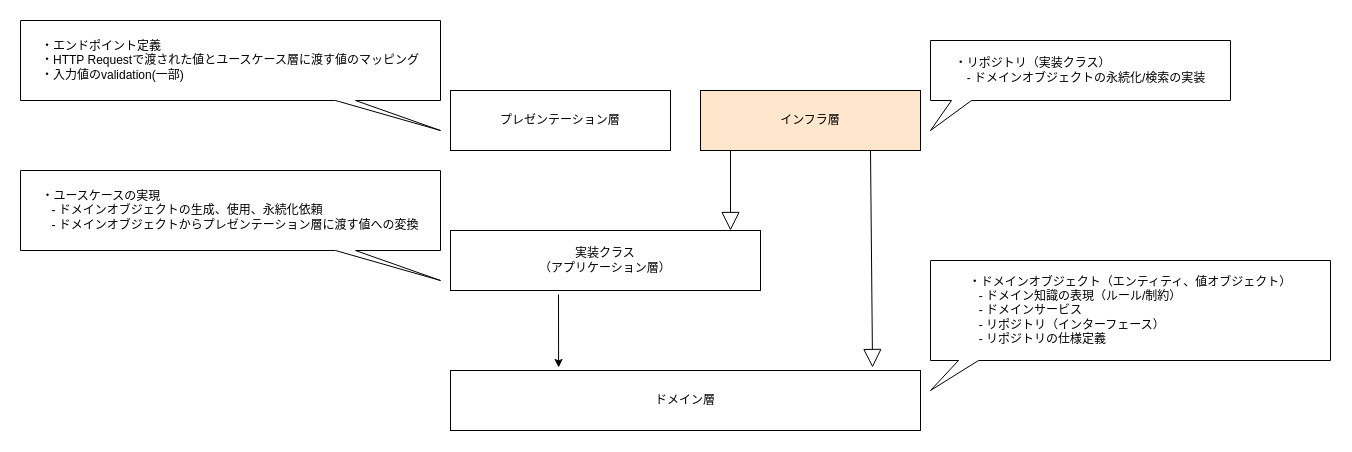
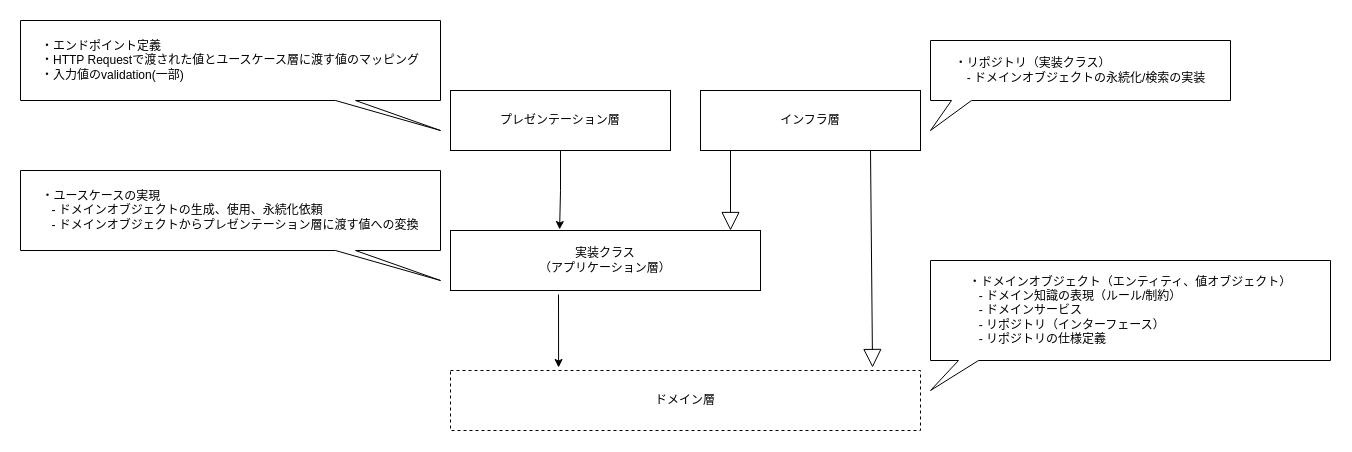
node "インフラ層": fillcolor #ffe6cc -> #ffffff
edge "プレゼンテーション層" -> "実装クラス （アプリケーション層）": added
node "ドメイン層": style solid -> dashed
